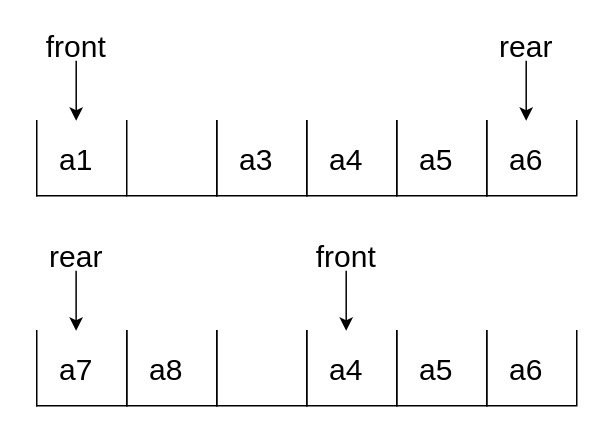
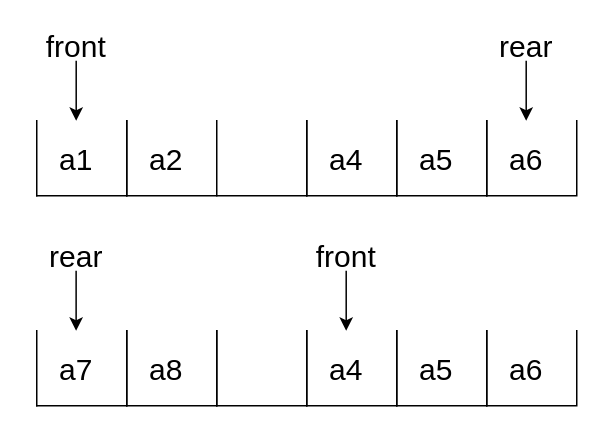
node "a2": added
node "a3": removed
